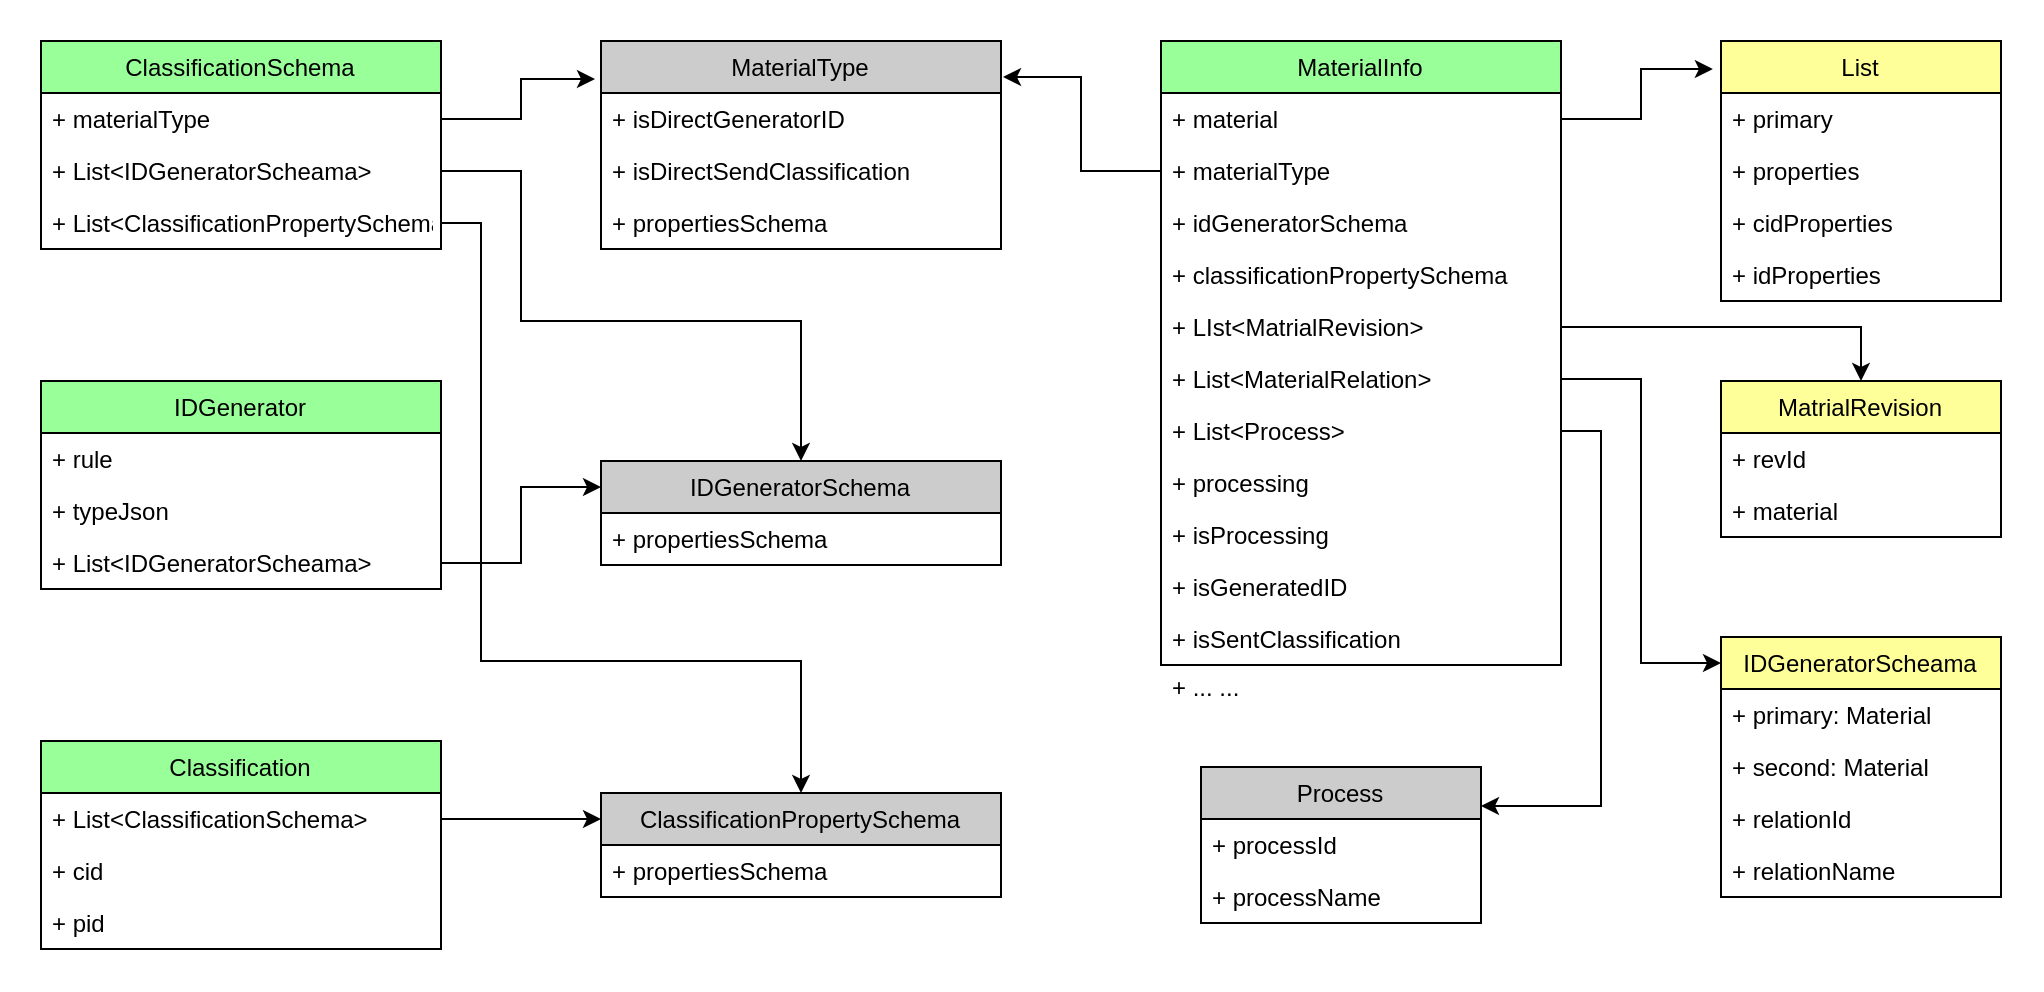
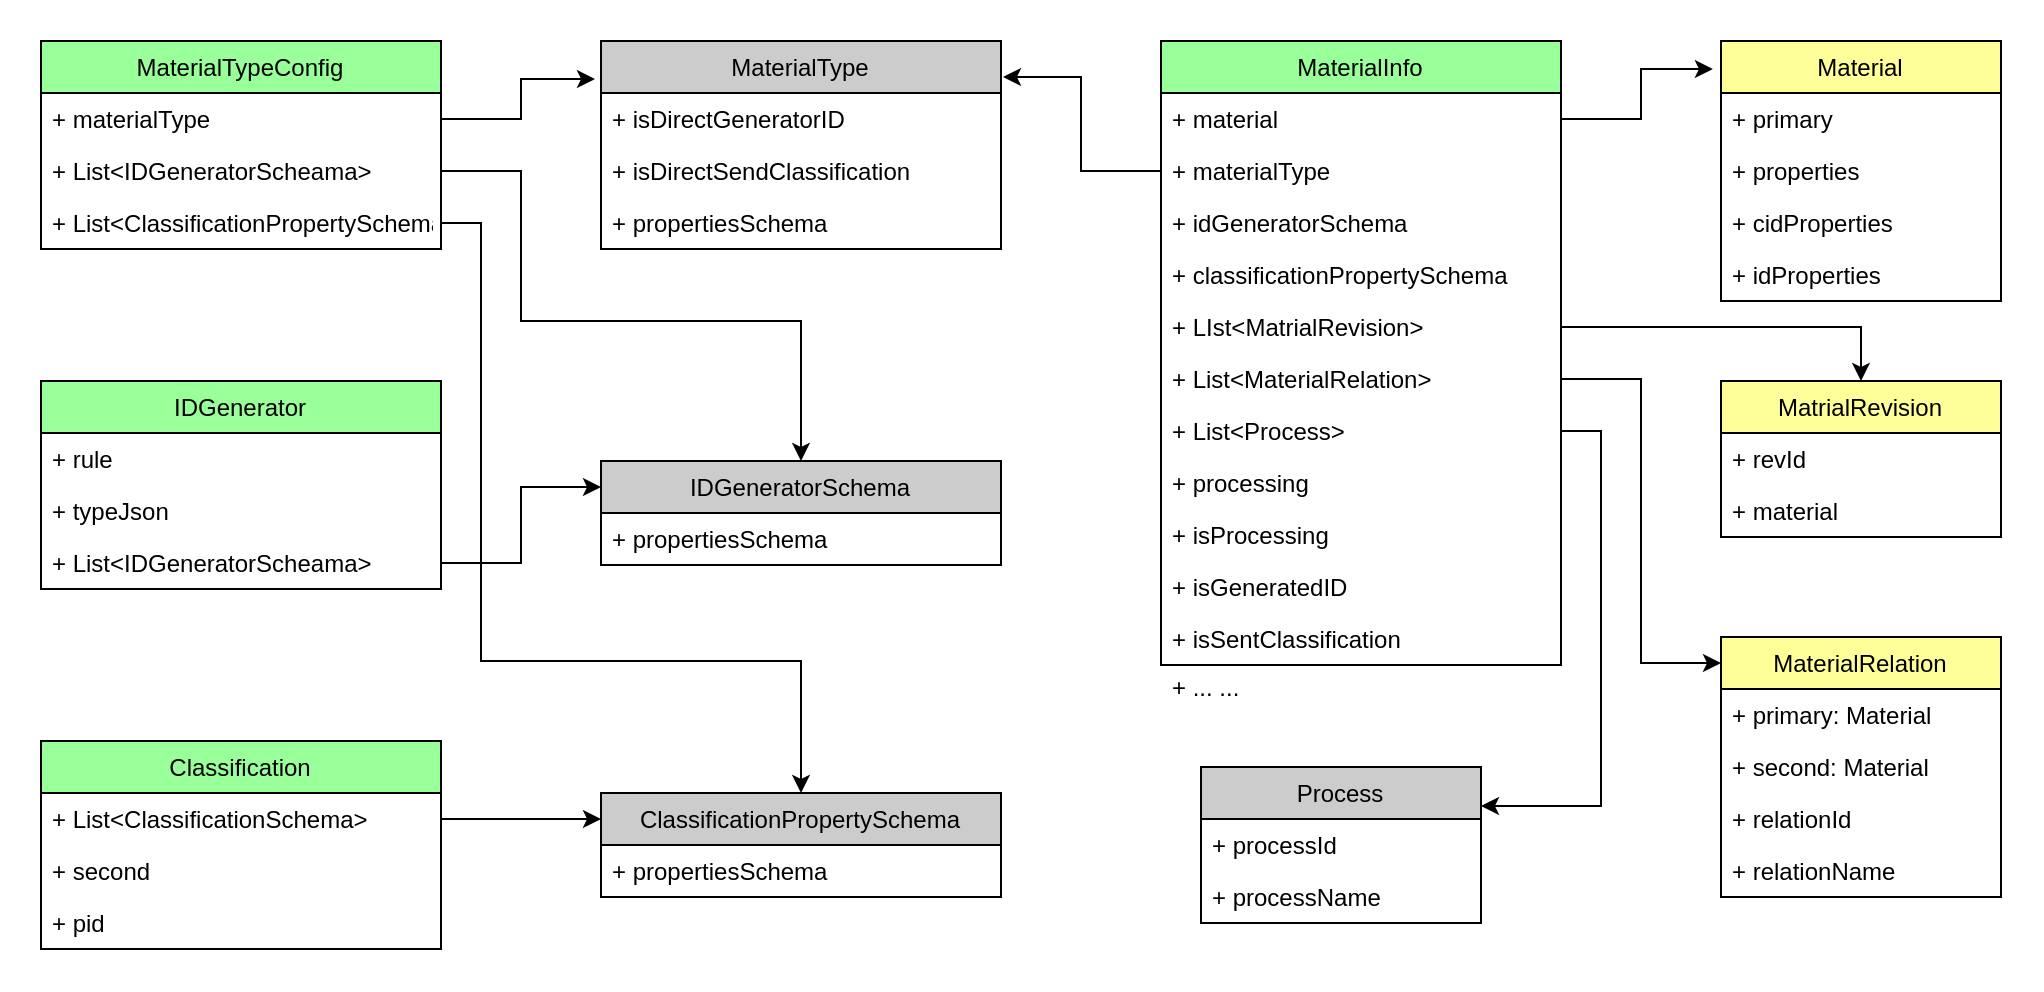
node "ClassificationSchema": label "ClassificationSchema" -> "MaterialTypeConfig"
node "List": label "List" -> "Material"
node "IDGeneratorScheama": label "IDGeneratorScheama" -> "MaterialRelation"
node "+ cid": label "+ cid" -> "+ second"
